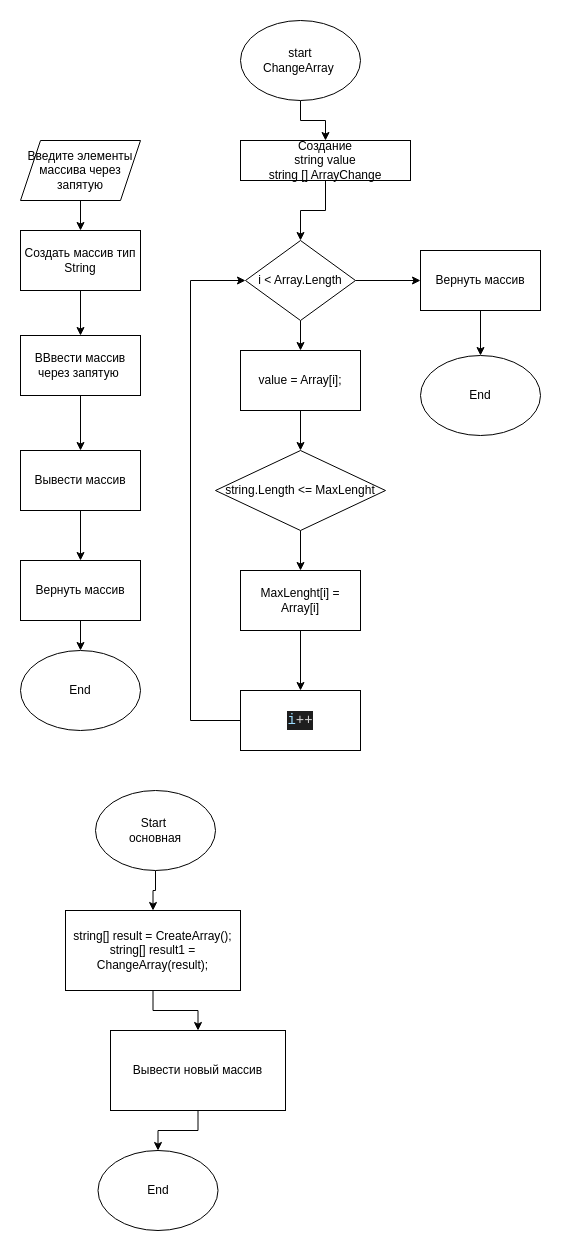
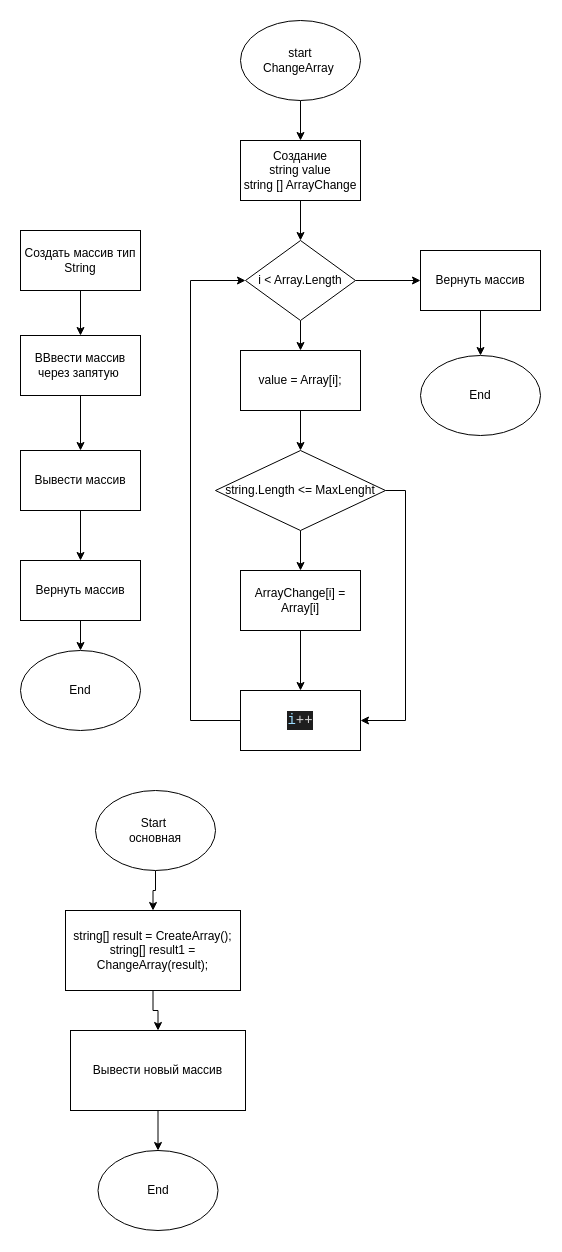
node "Создание string value string [] ArrayChange": size 170x40 -> 120x60
node "Введите элементы массива через запятую": removed
edge "Введите элементы массива через запятую" -> "Создать массив тип String": removed
node "MaxLenght[i] = Array[i]": label "MaxLenght[i] = Array[i]" -> "ArrayChange[i] = Array[i]"
edge "string.Length <= MaxLenght" -> "i++": added
node "Вывести новый массив": moved (198, 1071) -> (158, 1071)
